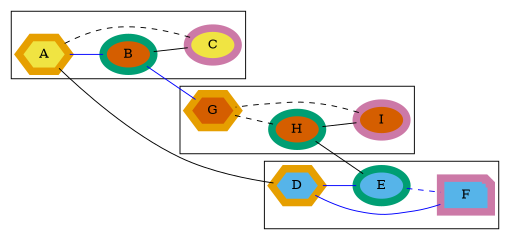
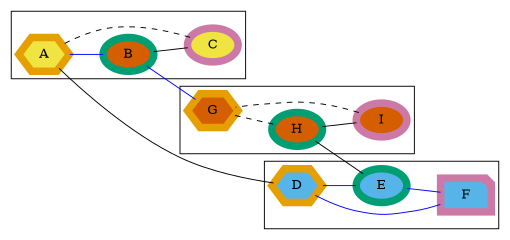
edge "E" -- "F": style dashed -> solid
